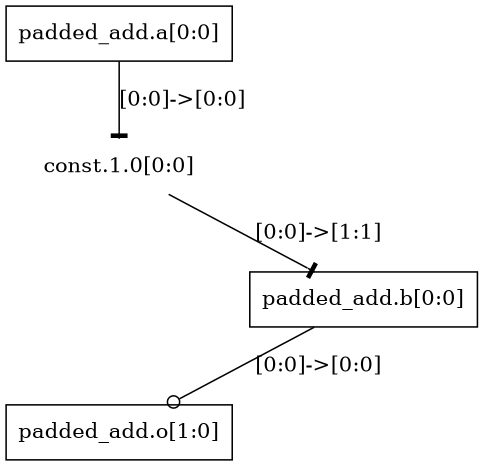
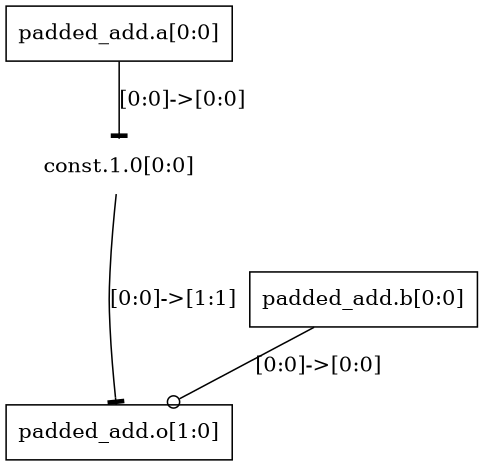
edge "const.1.0[0:0]" -> "padded_add.b[0:0]": now "const.1.0[0:0]" -> "padded_add.o[1:0]"
